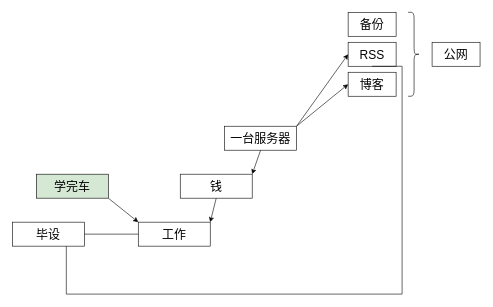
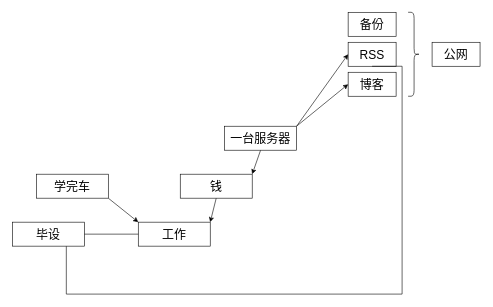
node "学完车": fillcolor #d5e8d4 -> #ffffff
